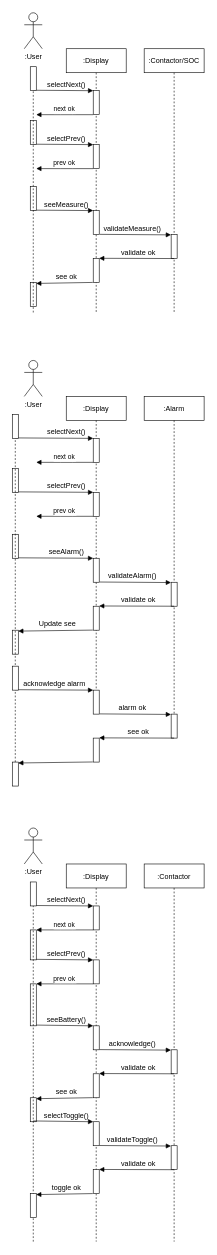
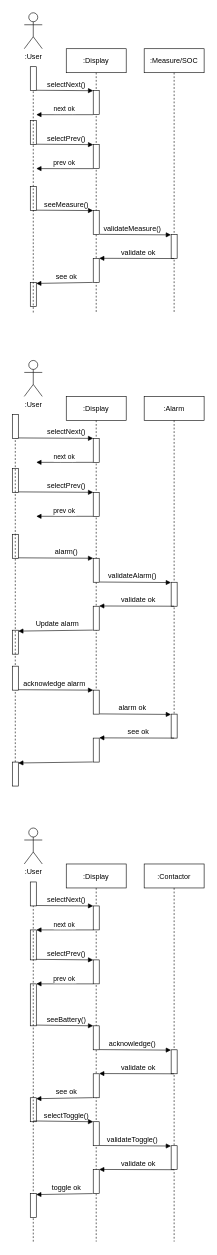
node ":Contactor/SOC": label ":Contactor/SOC" -> ":Measure/SOC"
node "seeAlarm()": label "seeAlarm()" -> "alarm()"
node "Update see": label "Update see" -> "Update alarm"
